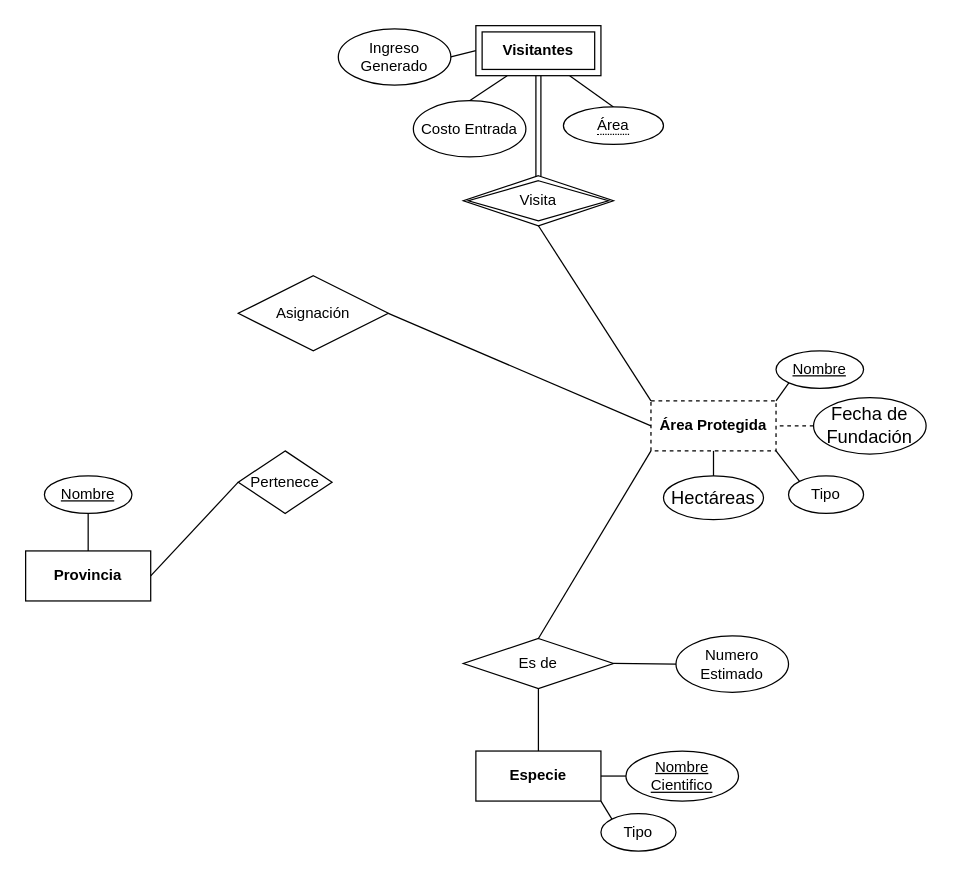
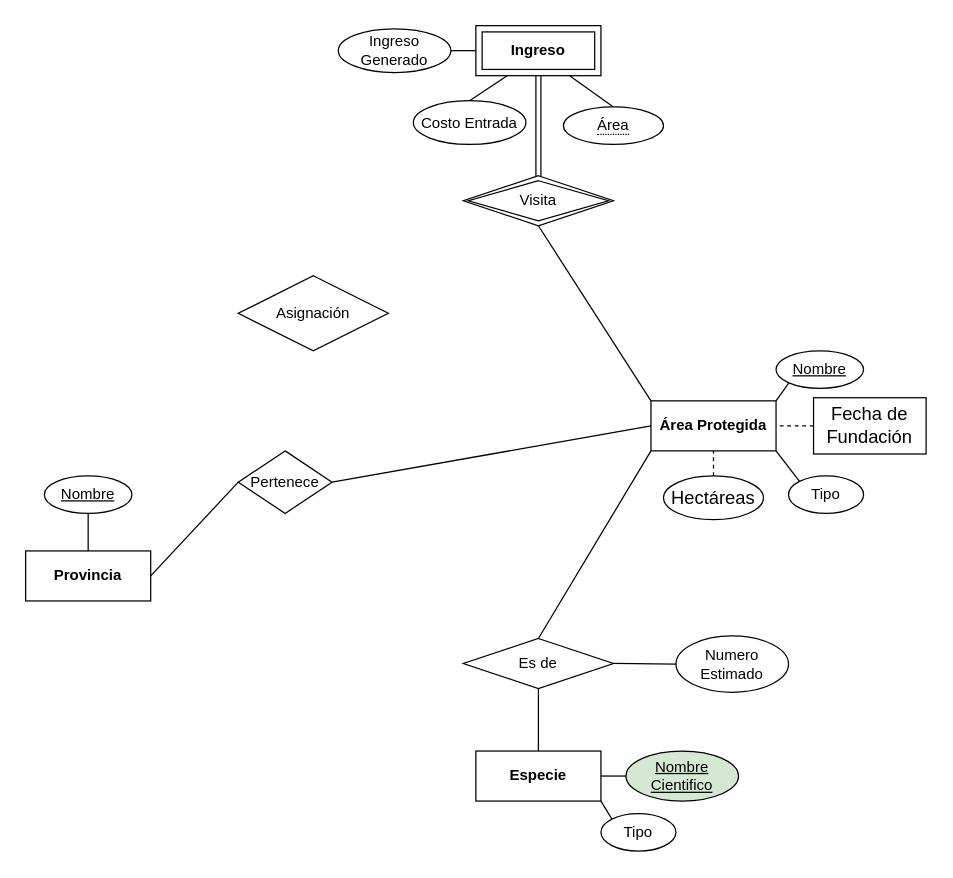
node "Visitantes": label "Visitantes" -> "Ingreso"
node "Ingreso Generado": size 113x56 -> 113x44
node "Costo Entrada": size 113x56 -> 113x44
edge "Asignación" -- "Área Protegida": removed
node "Área Protegida": style dashed -> solid
node "Fecha de Fundación": shape ellipse -> rectangle
edge "Área Protegida" -- "Pertenece": added
edge "Área Protegida" -- "Hectáreas": style solid -> dashed
node "Nombre Cientifico": fillcolor #ffffff -> #d5e8d4
